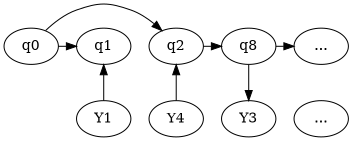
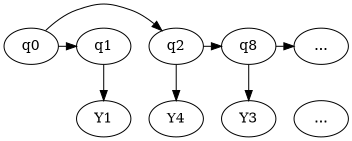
edge "Y1" -> "q1": reversed
edge "Y4" -> "q2": reversed
